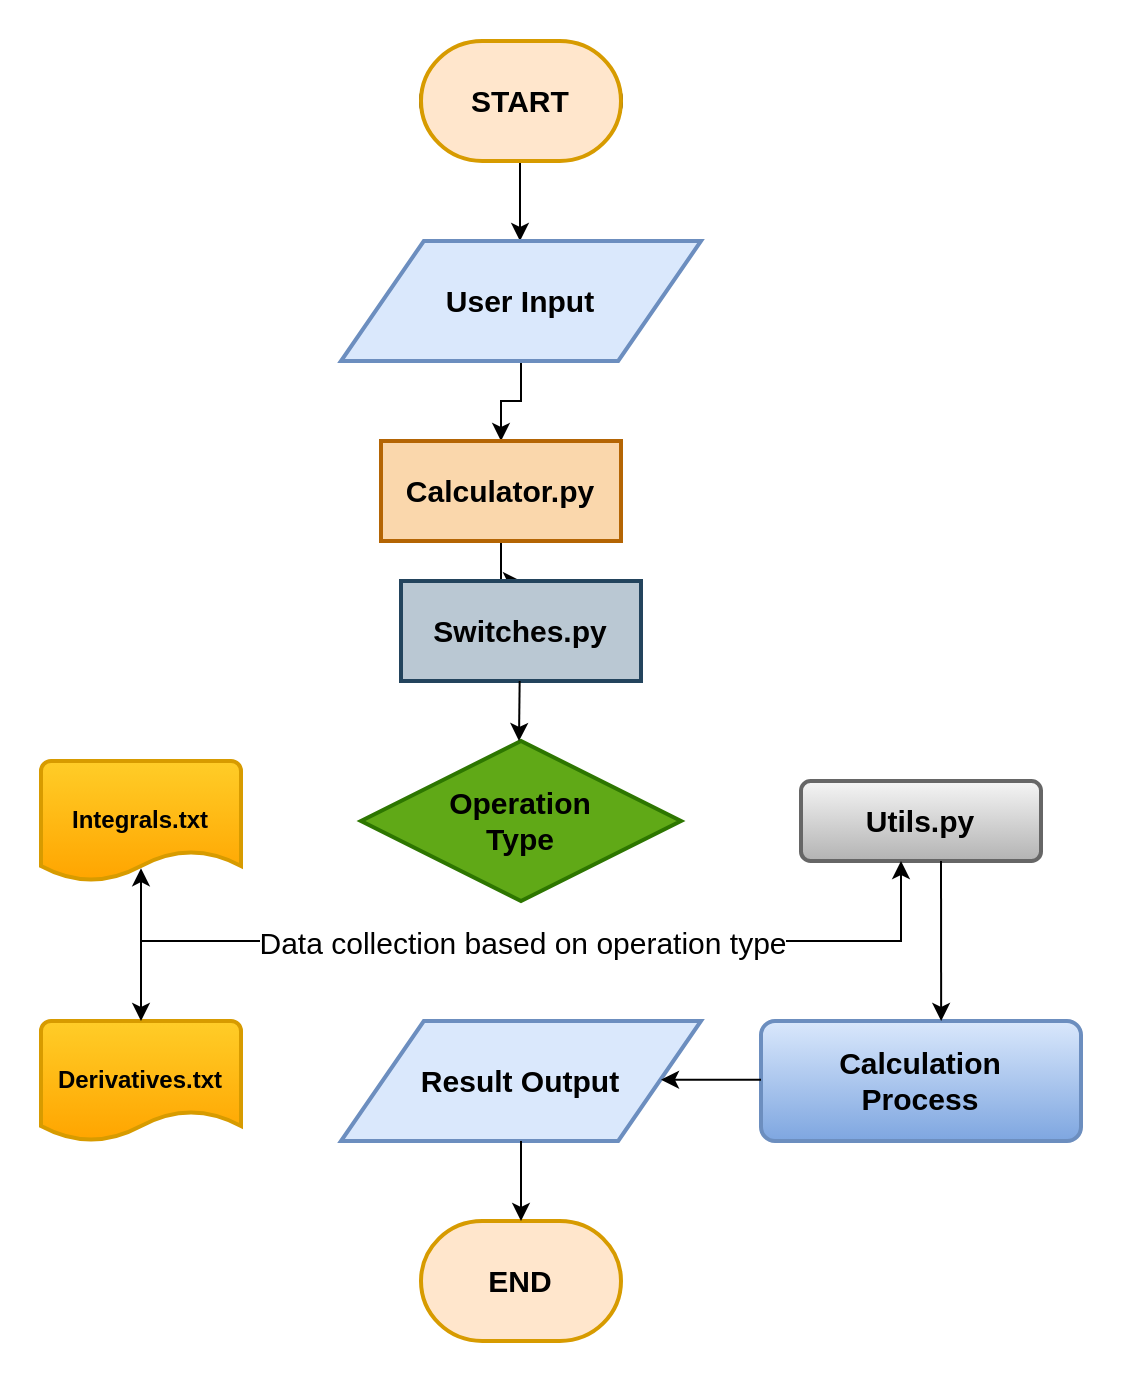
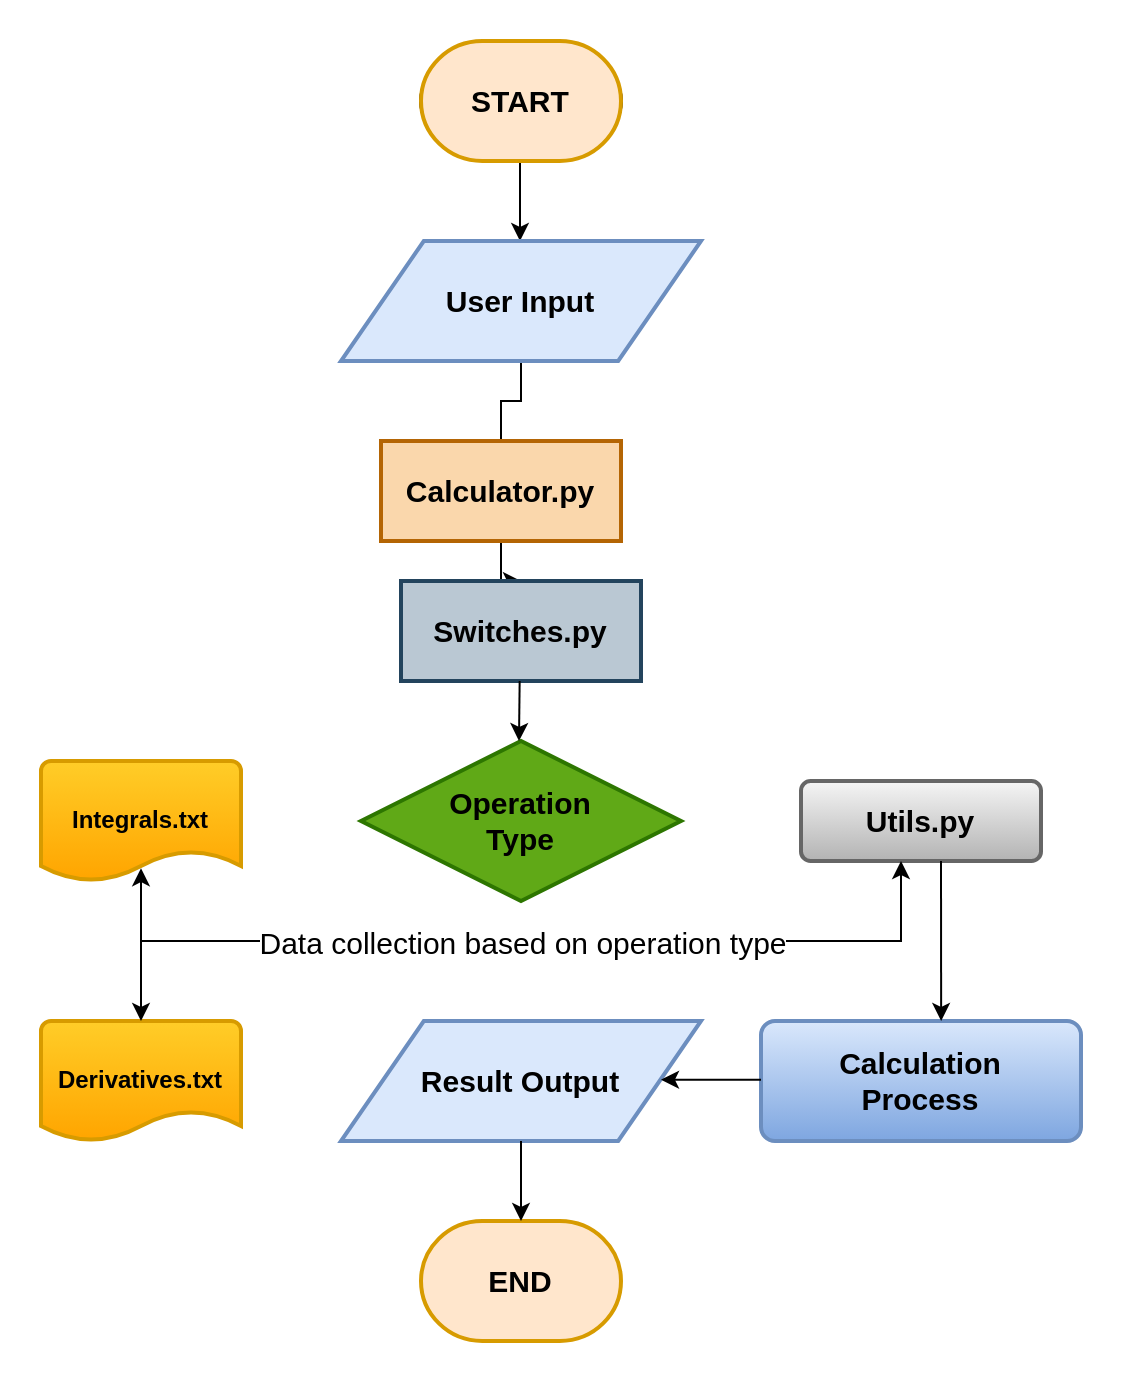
edge "User Input" -> "Calculator.py": arrowhead classic -> none
